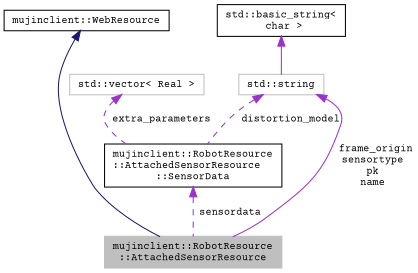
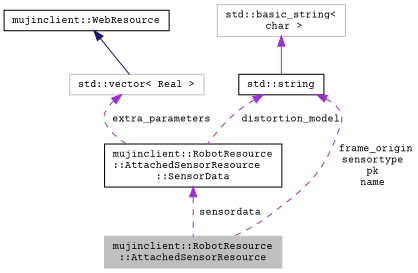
node "std::basic_string< char >": color black -> grey75
node "std::string": color grey75 -> black
edge "mujinclient::RobotResource ::AttachedSensorResource" -> "mujinclient::WebResource": now "std::vector< Real >" -> "mujinclient::WebResource"
edge "mujinclient::RobotResource ::AttachedSensorResource" -> "std::string": style solid -> dashed
